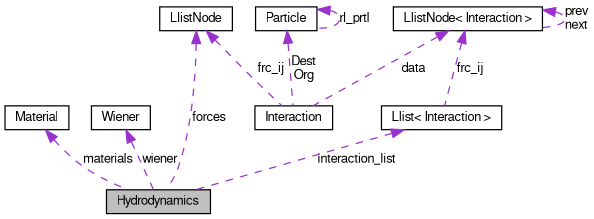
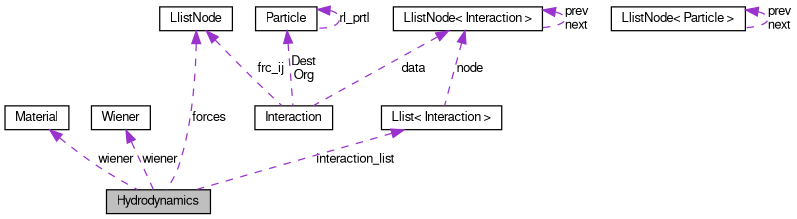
node "LlistNode< Particle >": added
edge "Llist< Interaction >" -> "LlistNode< Interaction >": label "frc_ij" -> "node"
edge "Hydrodynamics" -> "Material": label "materials" -> "wiener"
